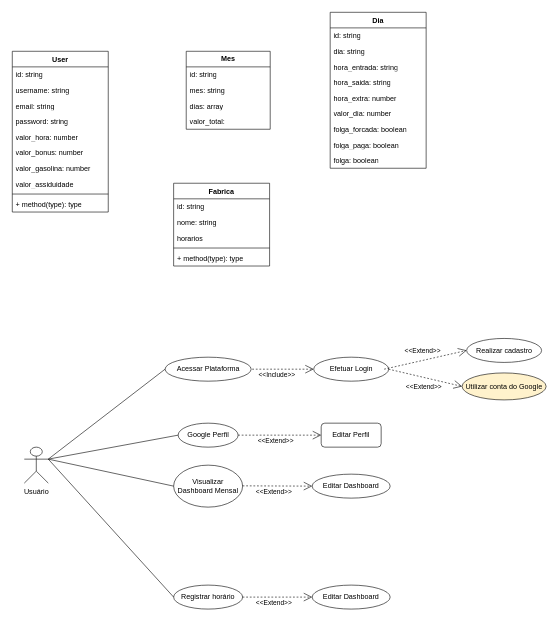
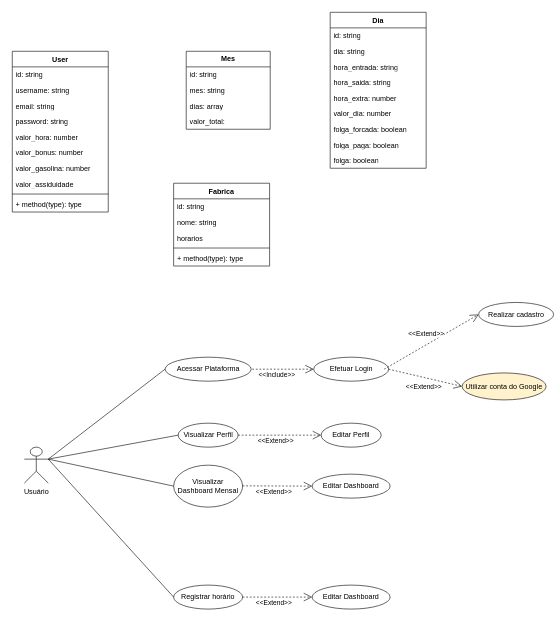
node "Realizar cadastro": moved (504, 351) -> (516, 315)
node "Google Perfil": label "Google Perfil" -> "Visualizar Perfil"
node "Editar Perfil": shape rounded rectangle -> ellipse
